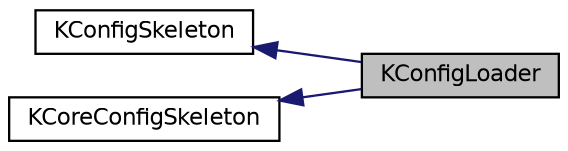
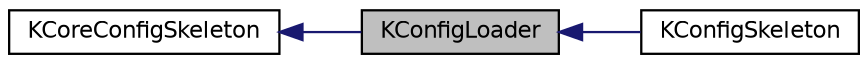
edge "KConfigLoader" -> "KConfigSkeleton": reversed
